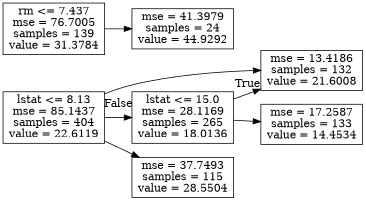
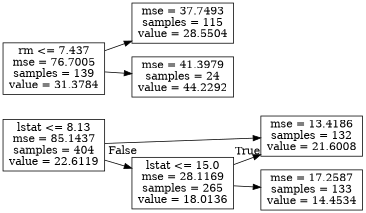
node "mse = 41.3979 samples = 24 value = 44.9292": label "mse = 41.3979 samples = 24 value = 44.9292" -> "mse = 41.3979 samples = 24 value = 44.2292"
edge "lstat <= 8.13 mse = 85.1437 samples = 404 value = 22.6119" -> "mse = 37.7493 samples = 115 value = 28.5504": now "rm <= 7.437 mse = 76.7005 samples = 139 value = 31.3784" -> "mse = 37.7493 samples = 115 value = 28.5504"
